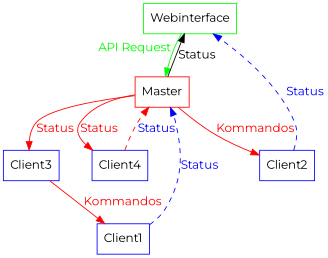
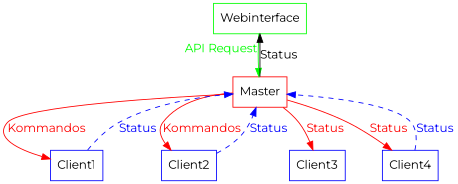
edge "Client2" -> "Webinterface": now "Client2" -> "Master"
edge "Client4" -> "Master": color red -> blue
edge "Client3" -> "Client1": now "Master" -> "Client1"
